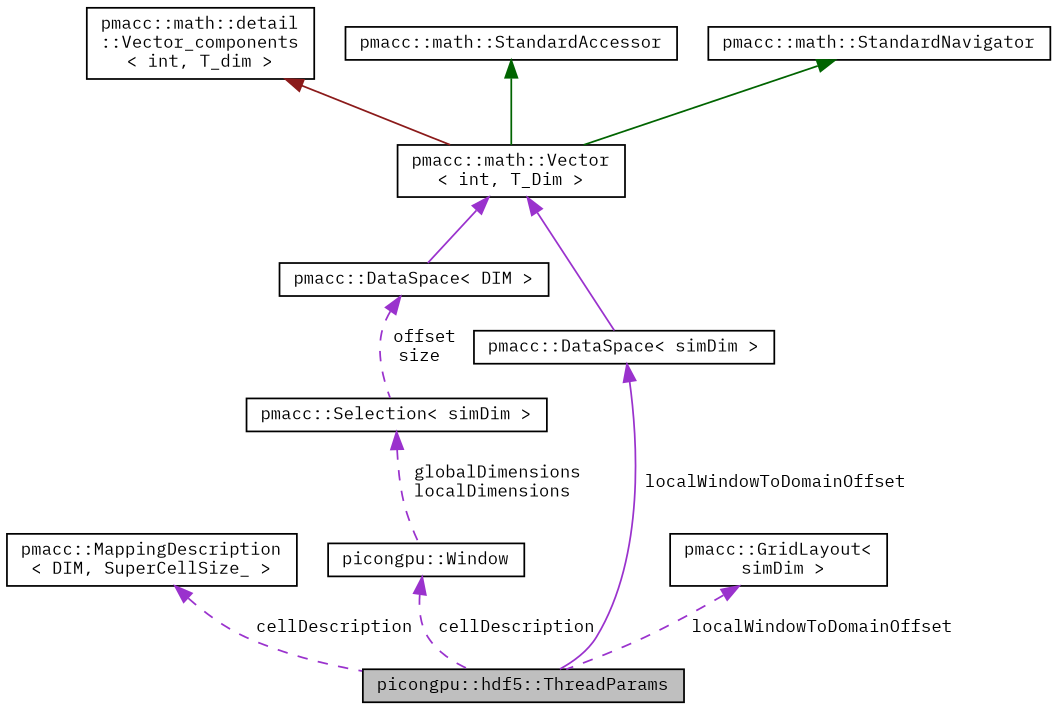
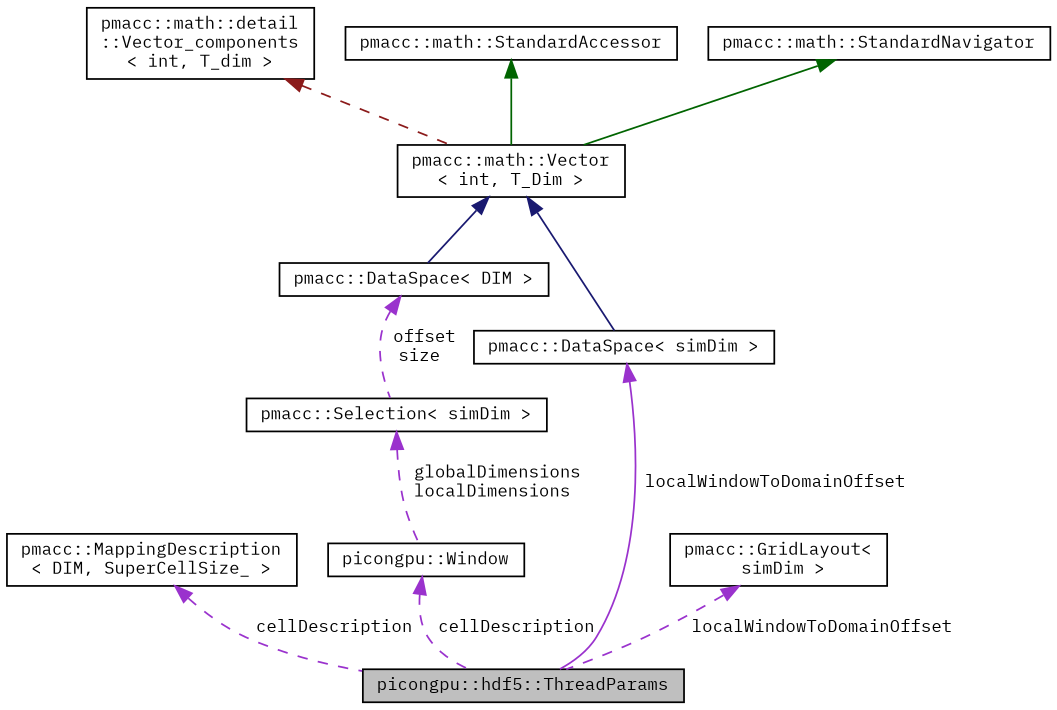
edge "pmacc::math::Vector < int, T_Dim >" -> "pmacc::math::detail ::Vector_components < int, T_dim >": style solid -> dashed
edge "pmacc::DataSpace< DIM >" -> "pmacc::math::Vector < int, T_Dim >": color darkorchid3 -> midnightblue
edge "pmacc::DataSpace< simDim >" -> "pmacc::math::Vector < int, T_Dim >": color darkorchid3 -> midnightblue
